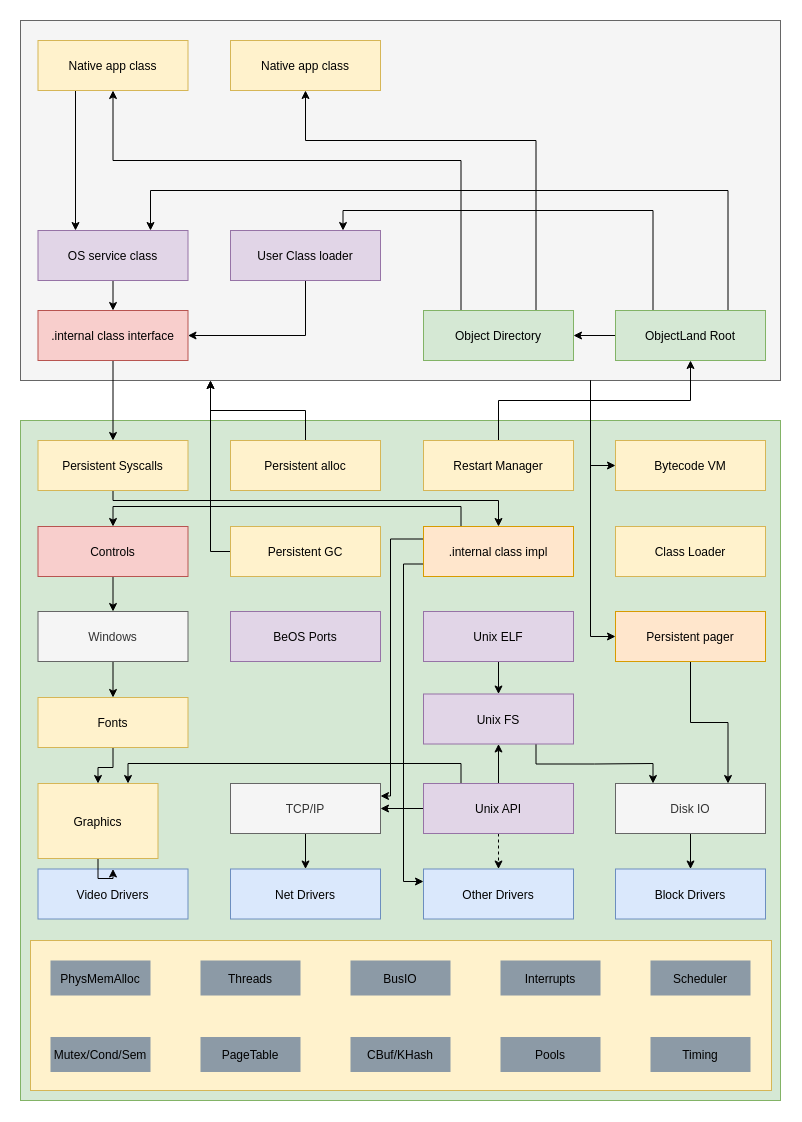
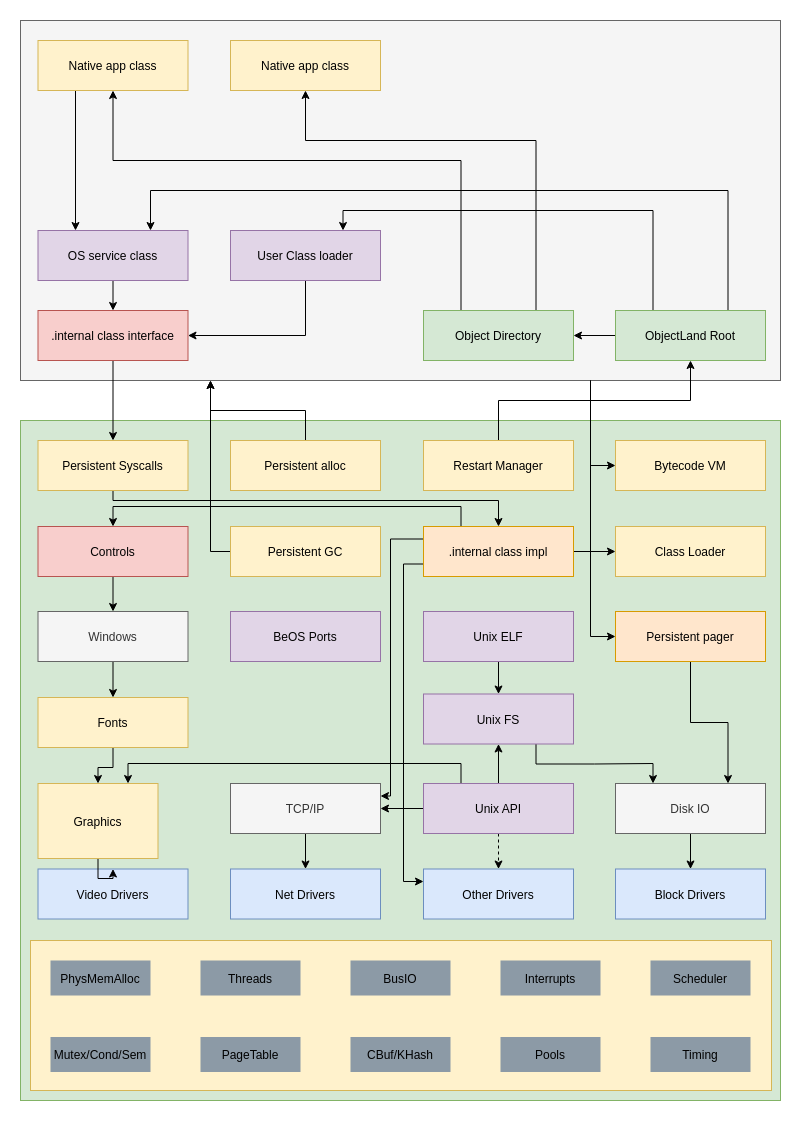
edge ".internal class impl" -> "Class Loader": added
